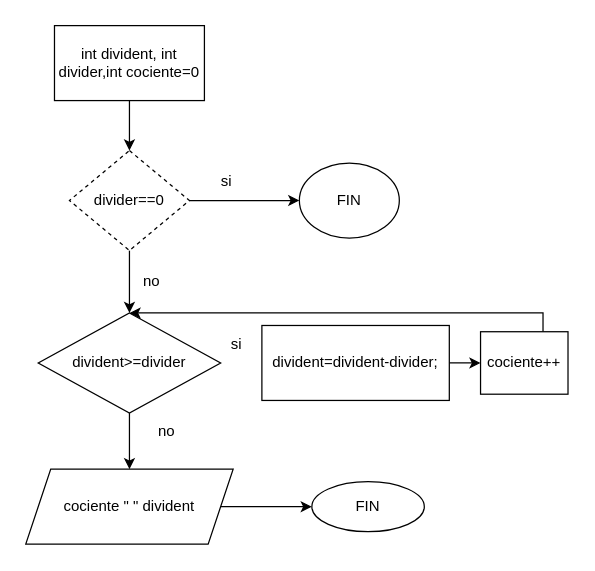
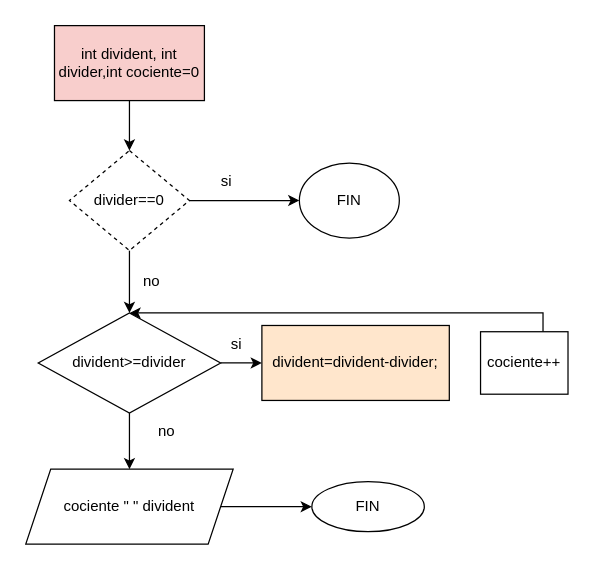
node "int divident, int divider,int cociente=0": fillcolor #ffffff -> #f8cecc
edge "divident>=divider" -> "divident=divident-divider;": added
node "divident=divident-divider;": fillcolor #ffffff -> #ffe6cc
edge "divident=divident-divider;" -> "cociente++": removed
